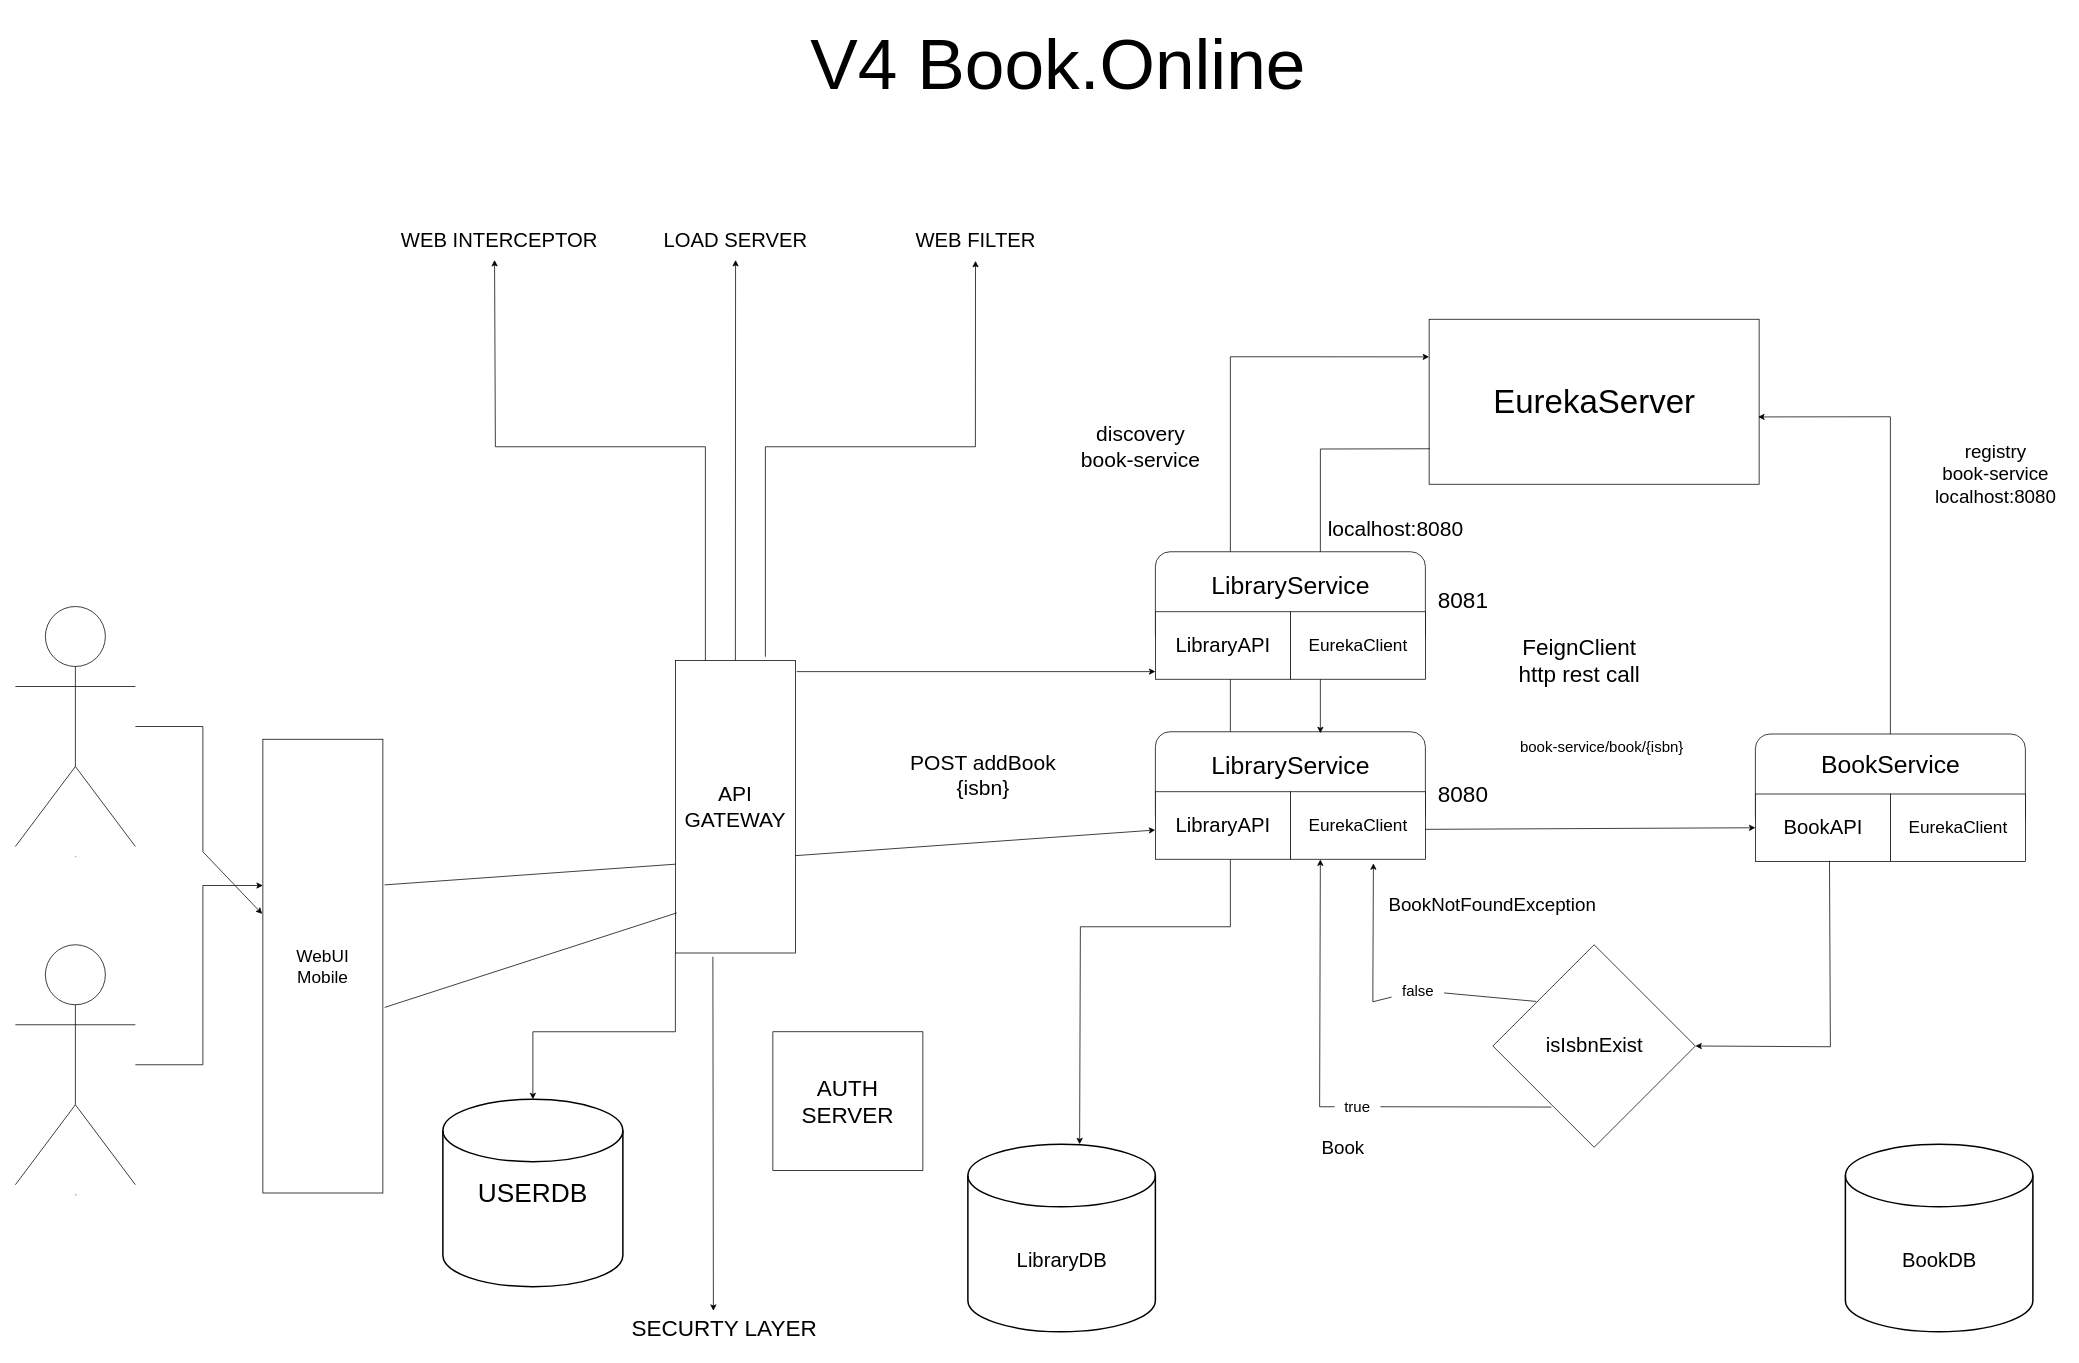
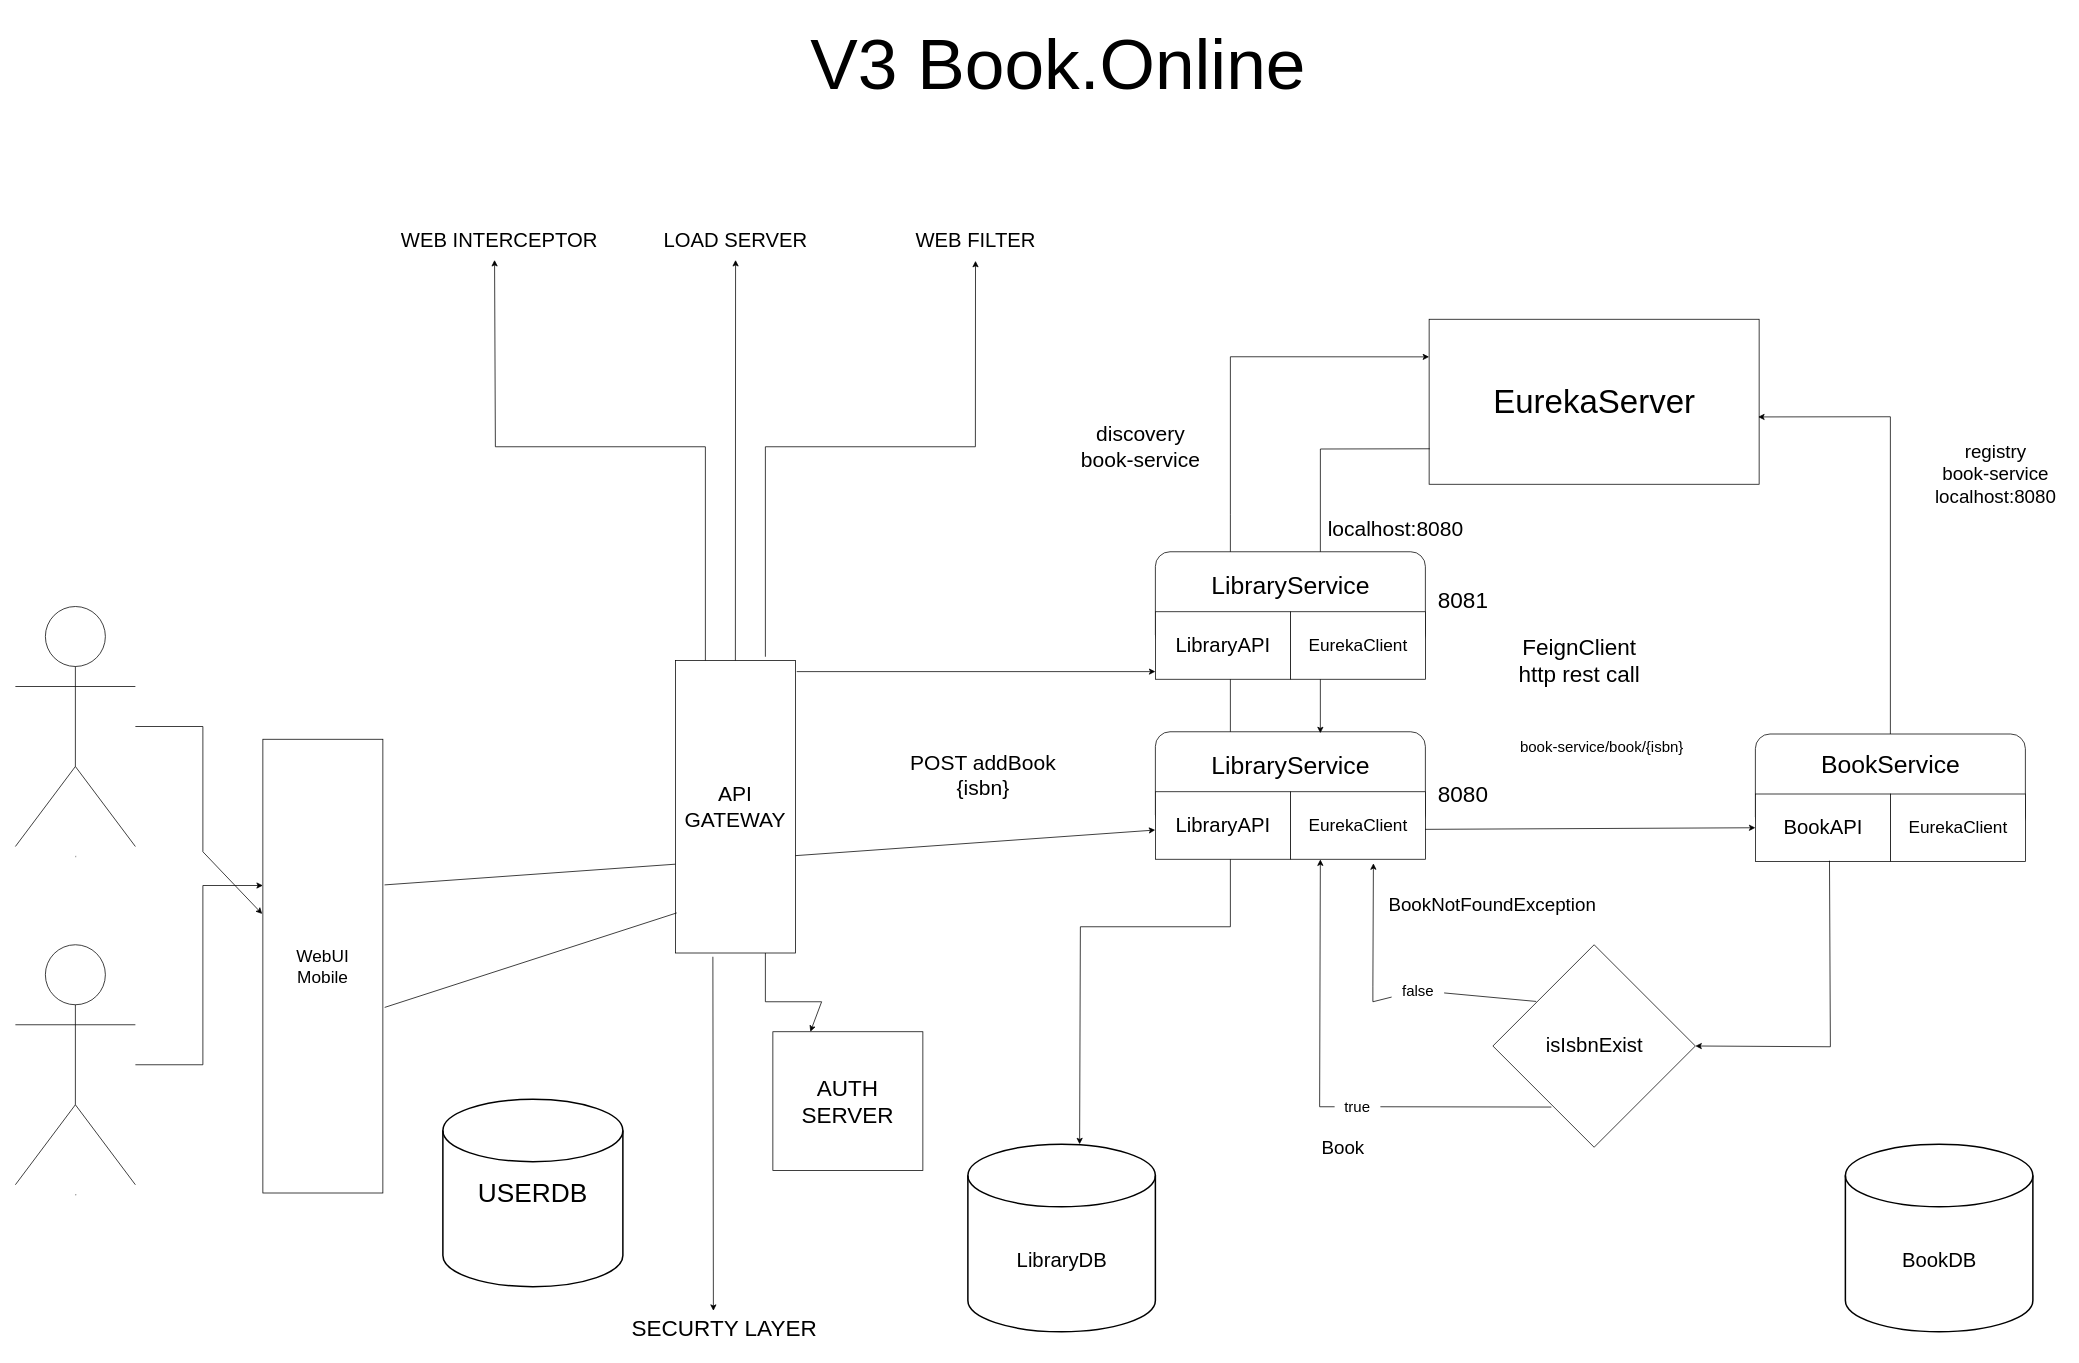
node "V4 Book.Online": label "V4 Book.Online" -> "V3 Book.Online"
edge "API GATEWAY" -> "AUTH SERVER": added
edge "API GATEWAY" -> "USERDB": removed
